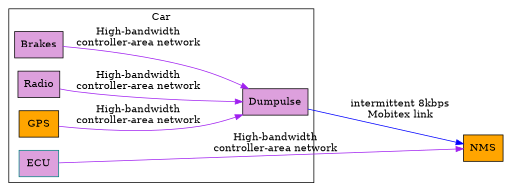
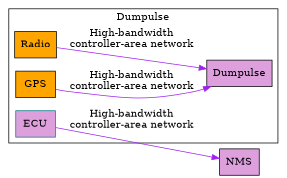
cluster "Car": label "Car" -> "Dumpulse"
node "Brakes": removed
node "Radio": fillcolor plum -> orange
edge "Dumpulse" -> "NMS": removed, label "intermittent 8kbps Mobitex link"
node "NMS": fillcolor orange -> plum
